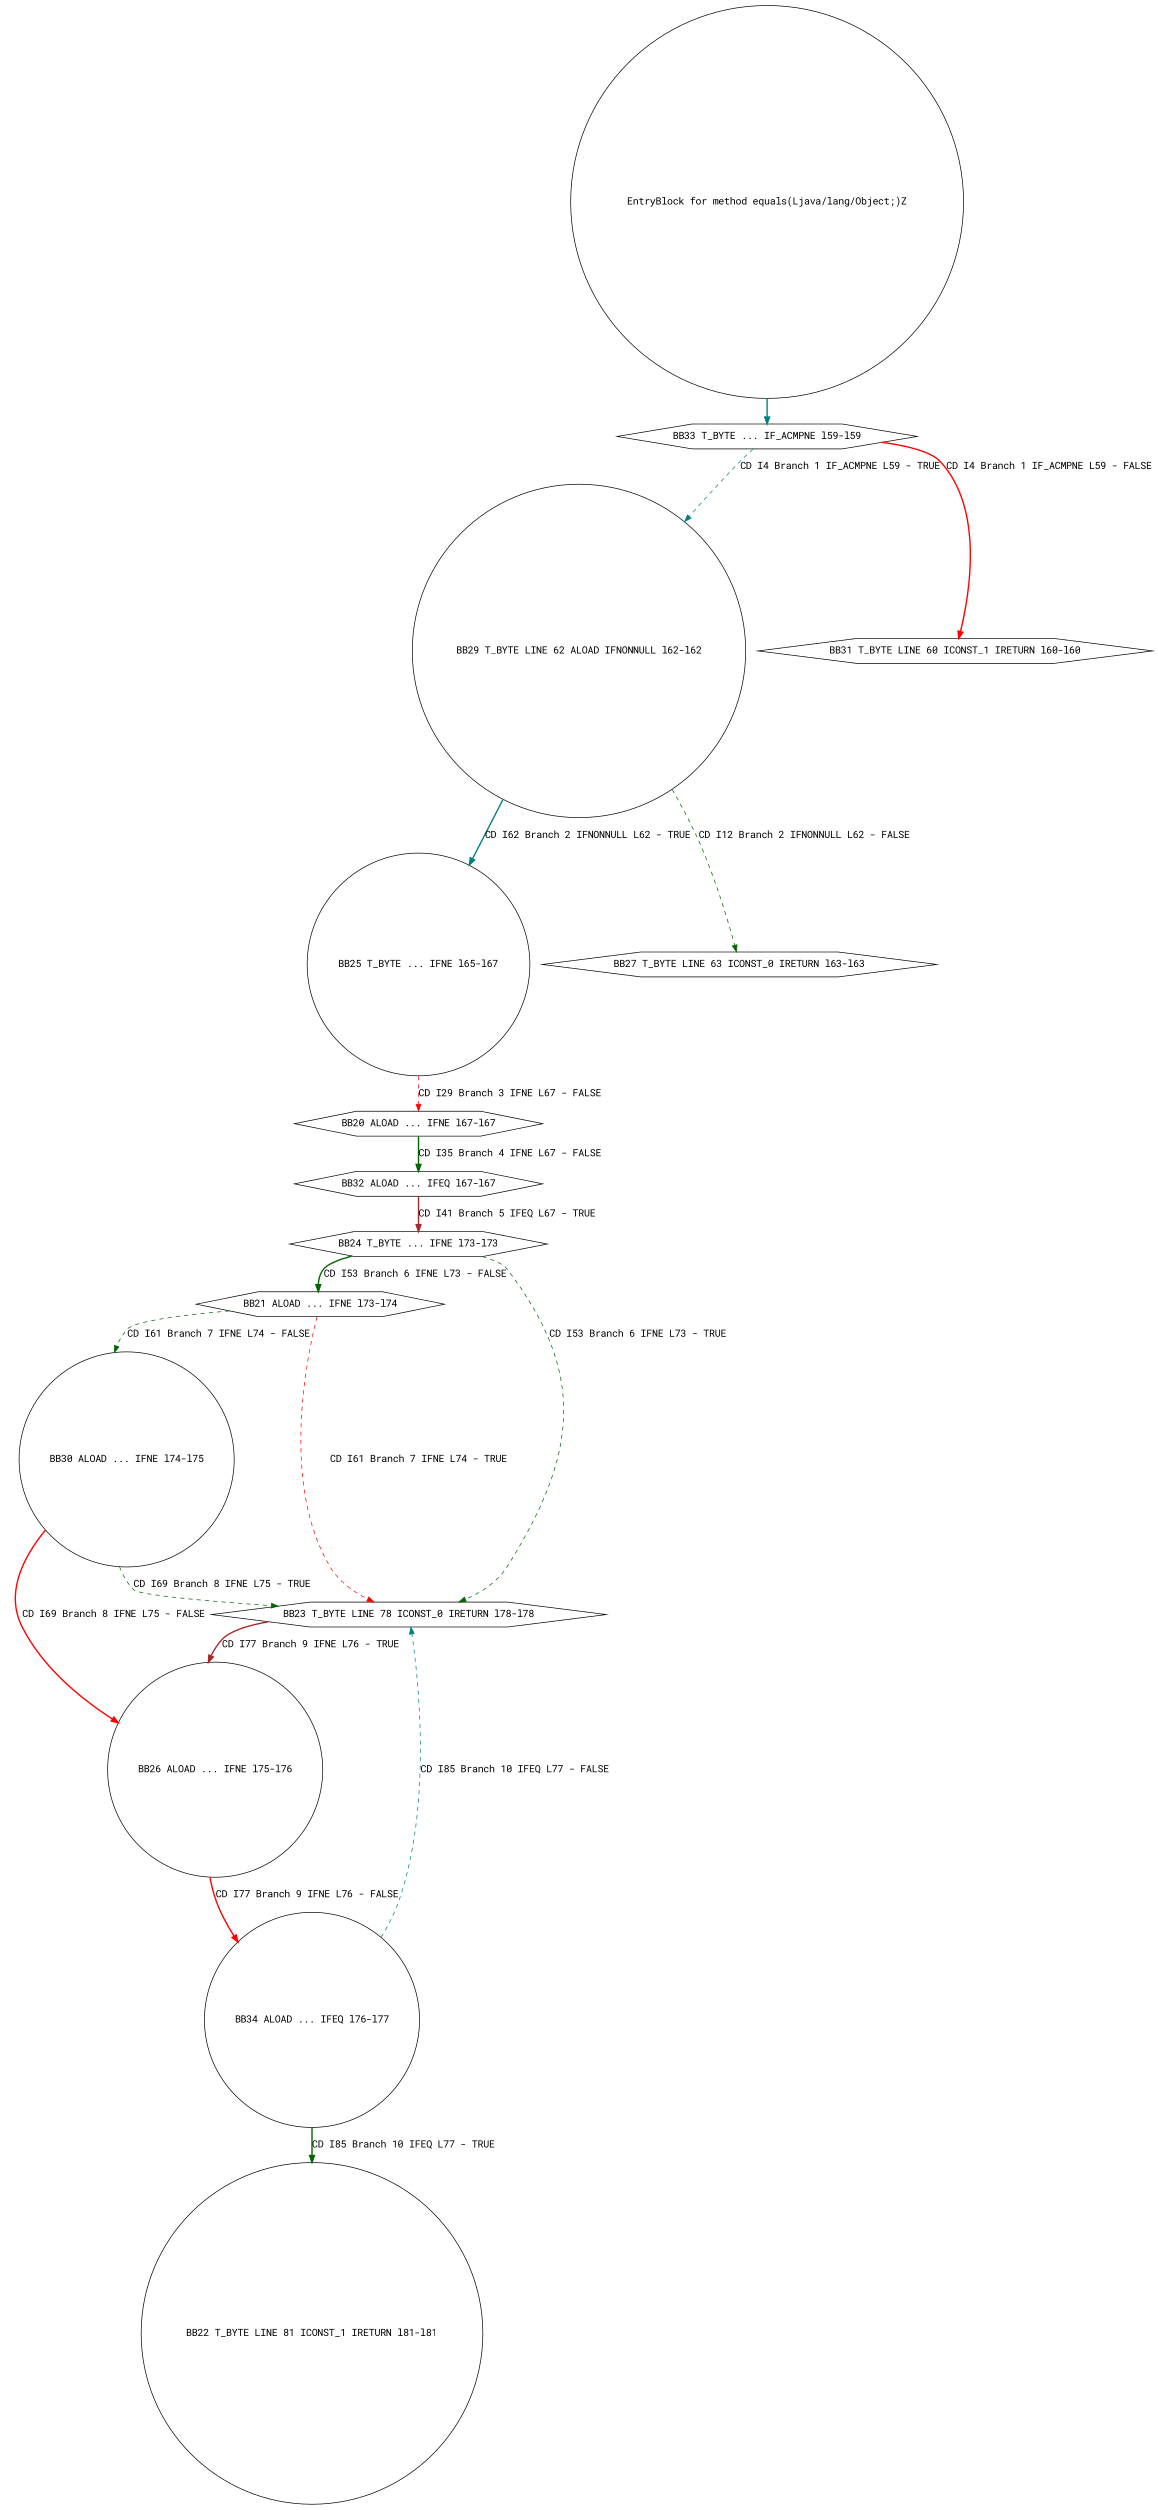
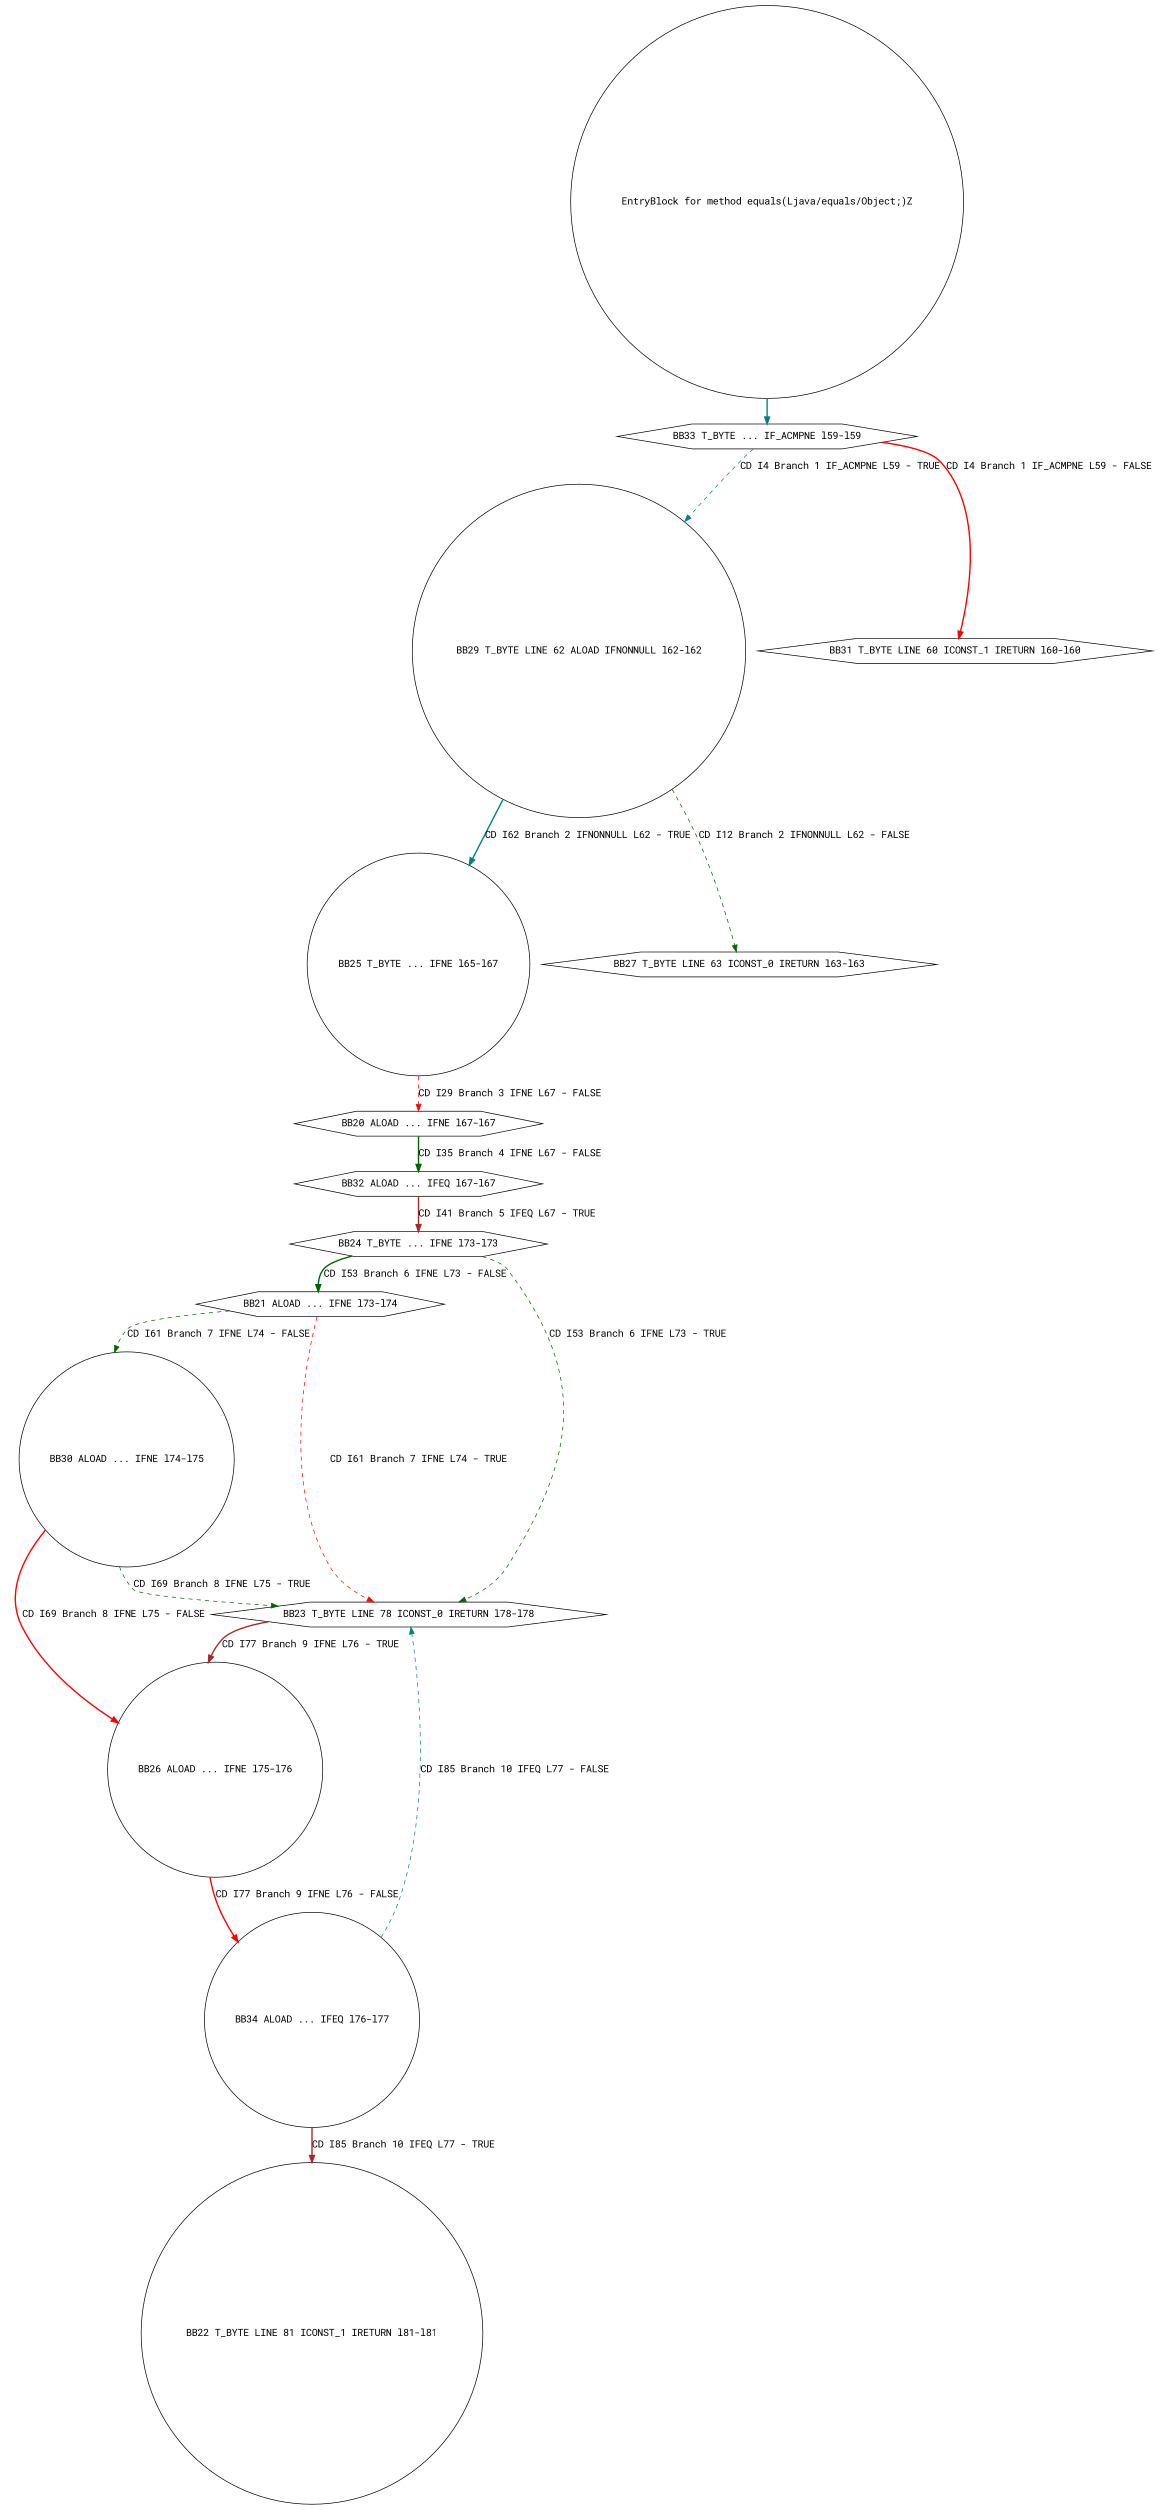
node "EntryBlock for method equals(Ljava/lang/Object;)Z": label "EntryBlock for method equals(Ljava/lang/Object;)Z" -> "EntryBlock for method equals(Ljava/equals/Object;)Z"
edge "BB34 ALOAD ... IFEQ l76-l77" -> "BB22 T_BYTE LINE 81 ICONST_1 IRETURN l81-l81": color darkgreen -> brown
